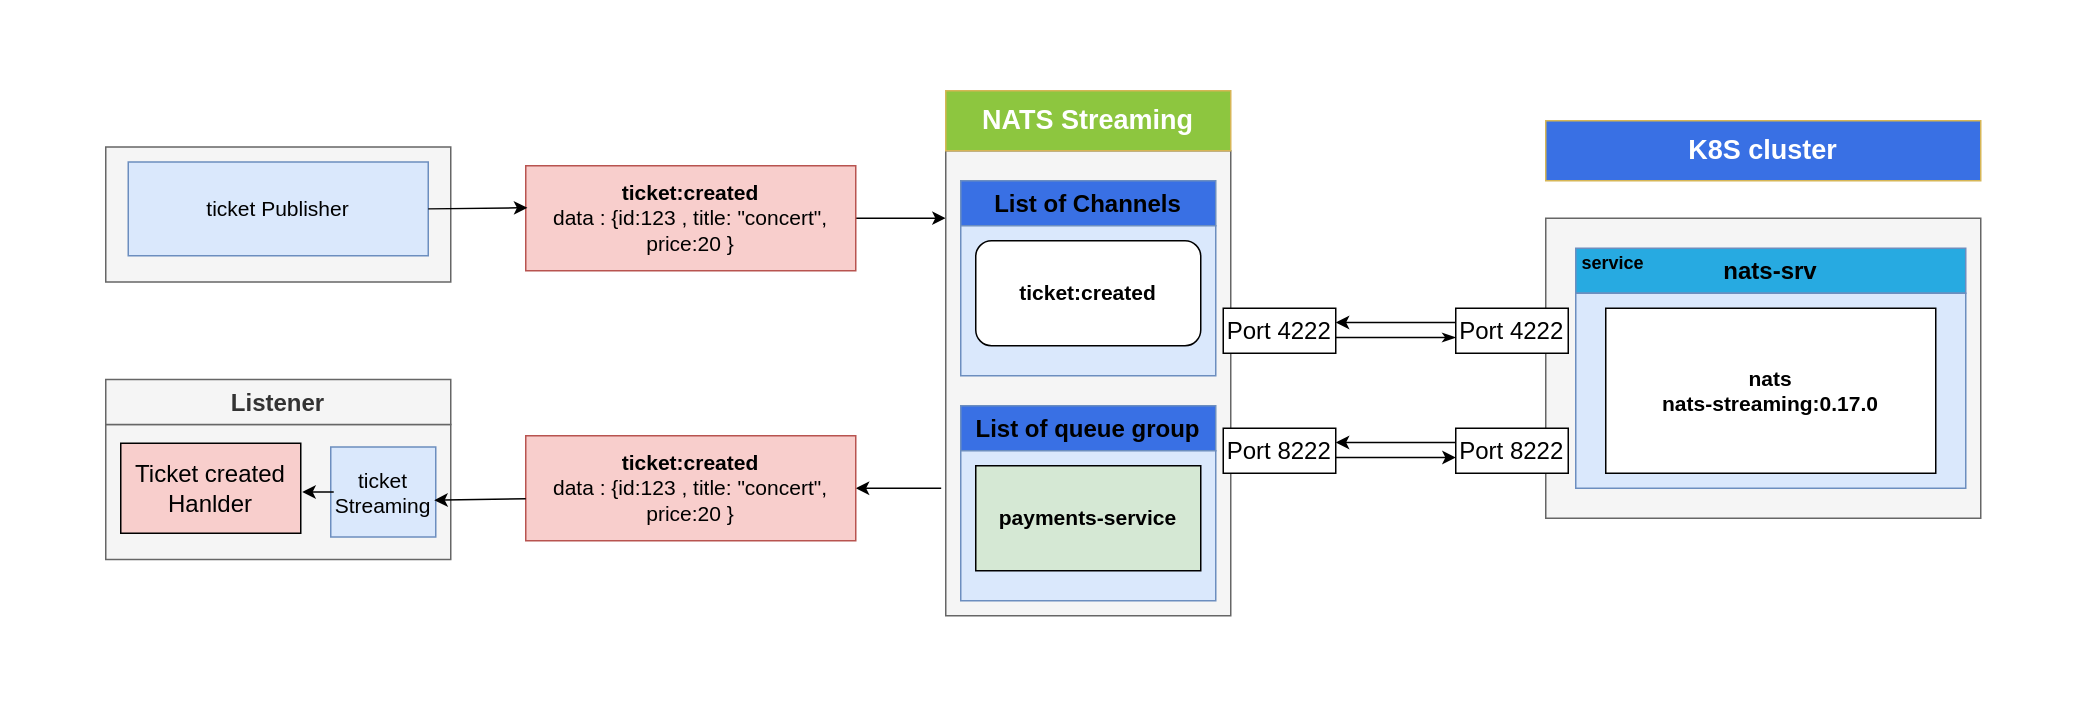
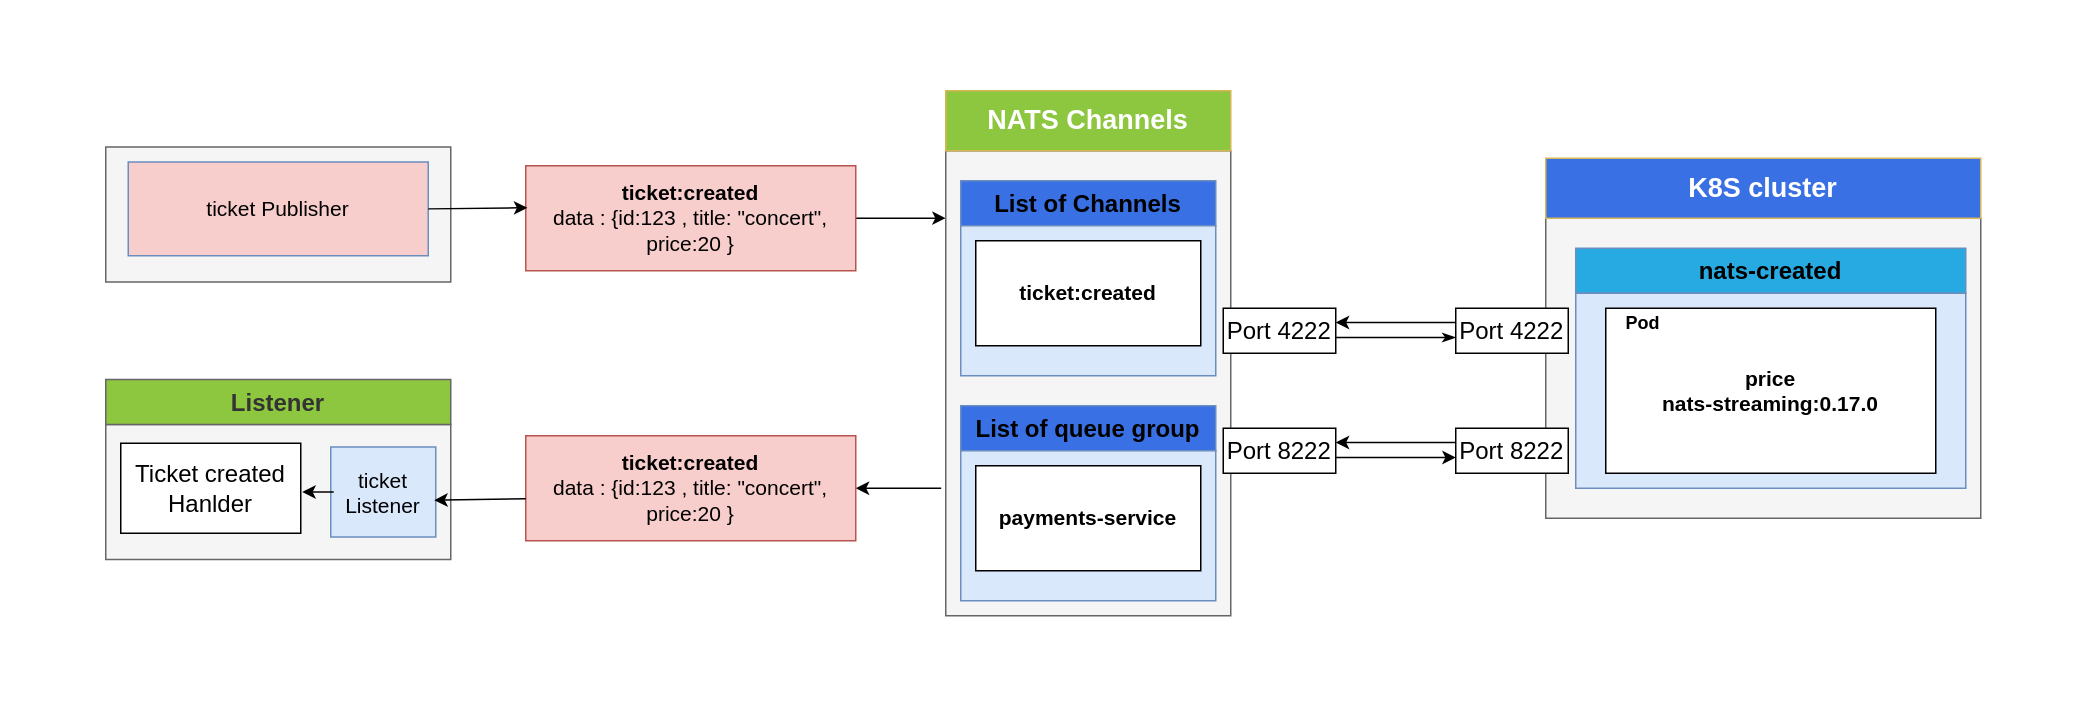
node "NATS Streaming": label "NATS Streaming" -> "NATS Channels"
node "K8S cluster": moved (1763, 151) -> (1763, 188)
node "ticket Publisher": fillcolor #dae8fc -> #f8cecc
node "service": removed
node "nats-srv": label "nats-srv" -> "nats-created"
node "ticket:created": shape rounded rectangle -> rectangle
node "Pod": added
node "nats nats-streaming:0.17.0": label "nats nats-streaming:0.17.0" -> "price nats-streaming:0.17.0"
node "Listener": fillcolor #f5f5f5 -> #8dc63f
node "Ticket created Hanlder": fillcolor #f8cecc -> #ffffff
node "ticket Streaming": label "ticket Streaming" -> "ticket Listener"
node "payments-service": fillcolor #d5e8d4 -> #ffffff
